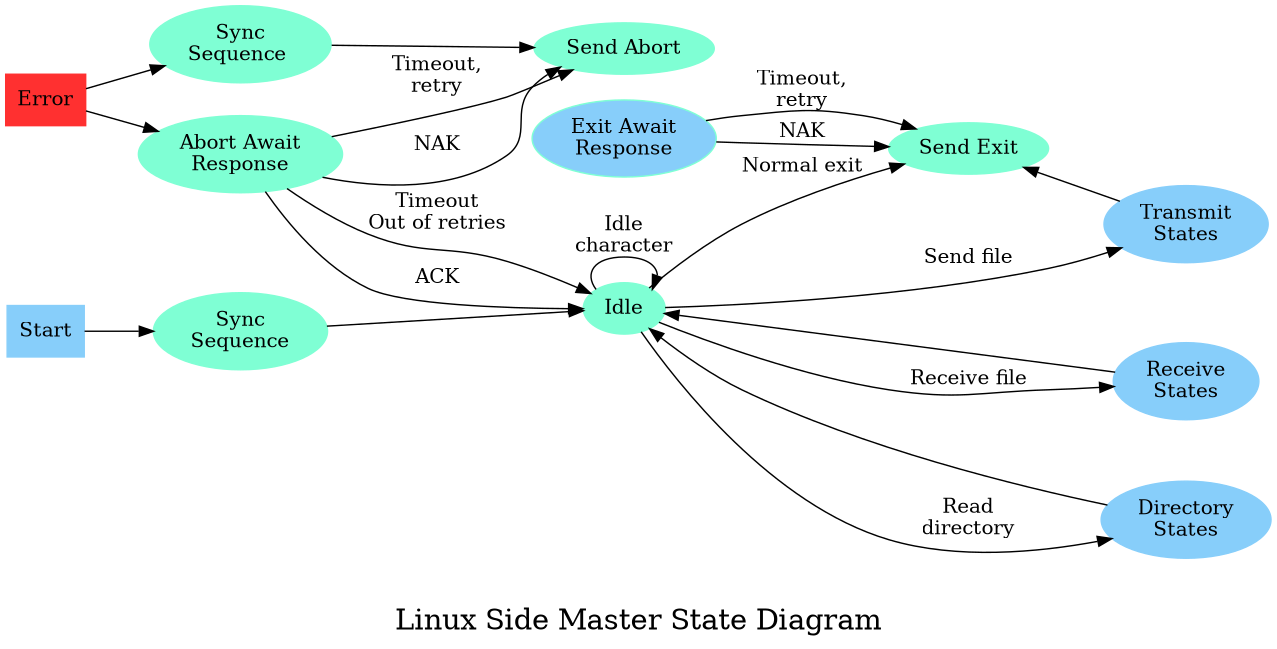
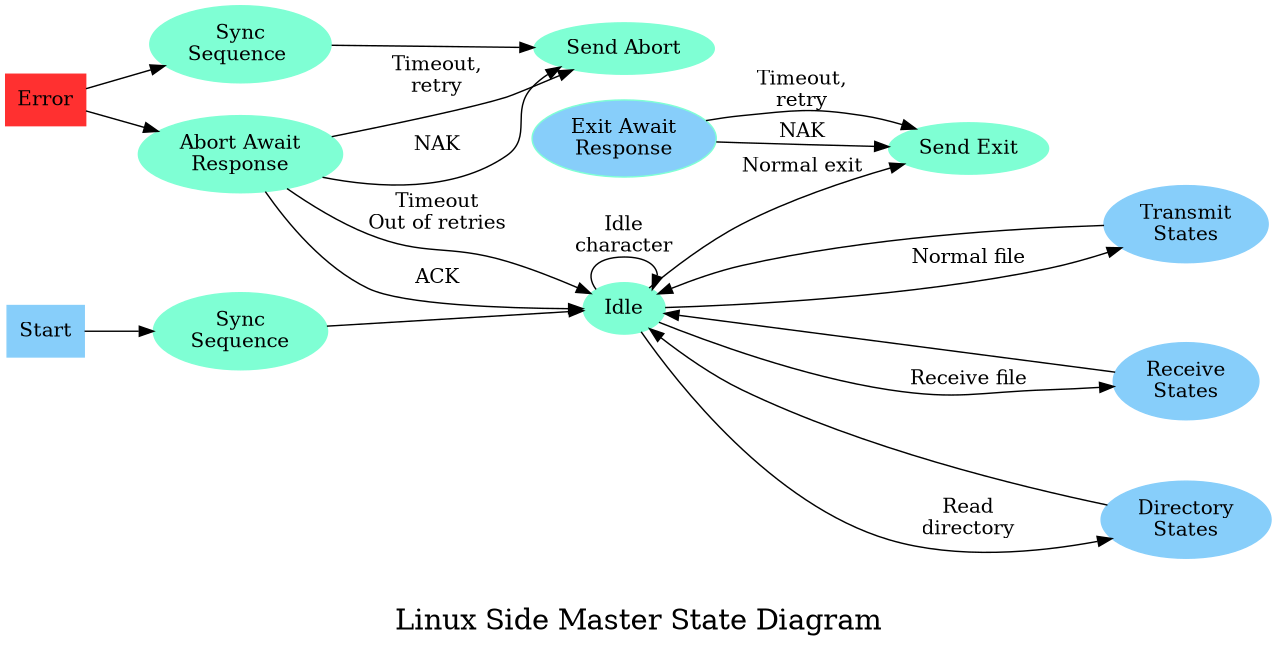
edge "Transmit States" -> "Send Exit": now "Transmit States" -> "Idle"
edge "Idle" -> "Transmit States": label "Send file" -> "Normal file"
